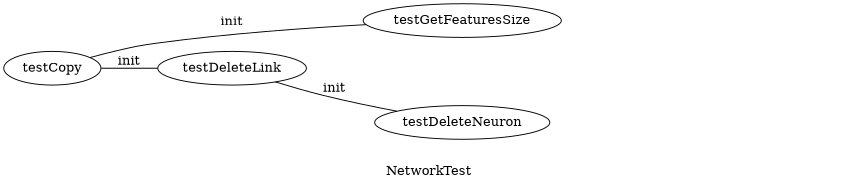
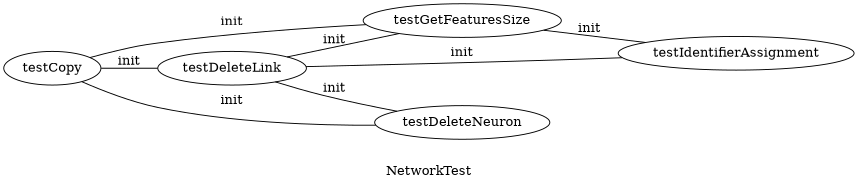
edge "testGetFeaturesSize" -- "testDeleteLink": added, label "init"
node "testIdentifierAssignment": added
edge "testCopy" -- "testDeleteNeuron": added, label "init"
